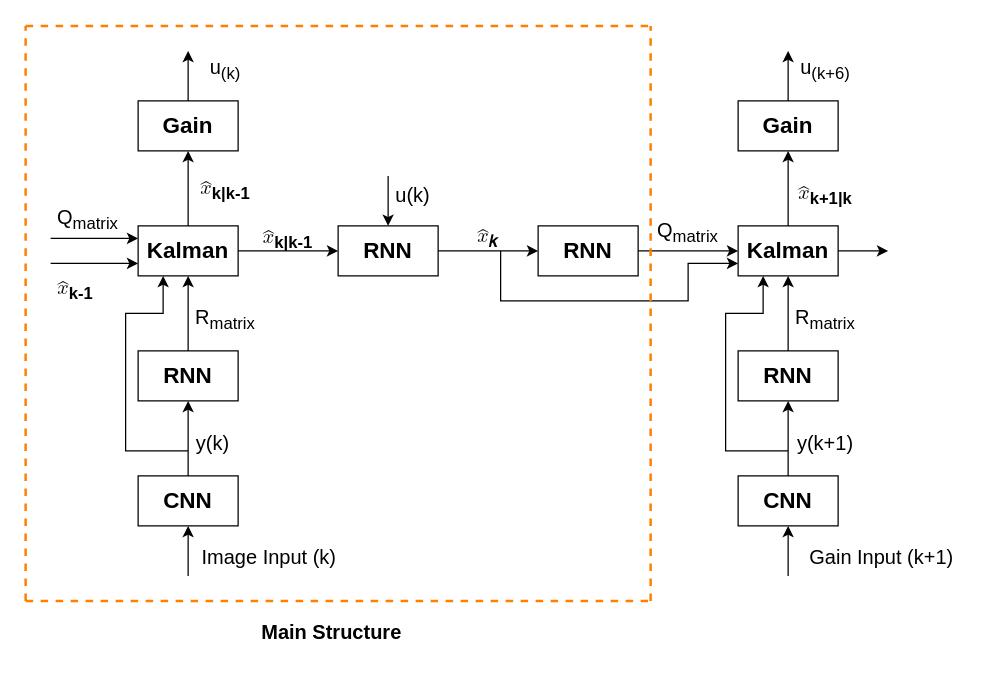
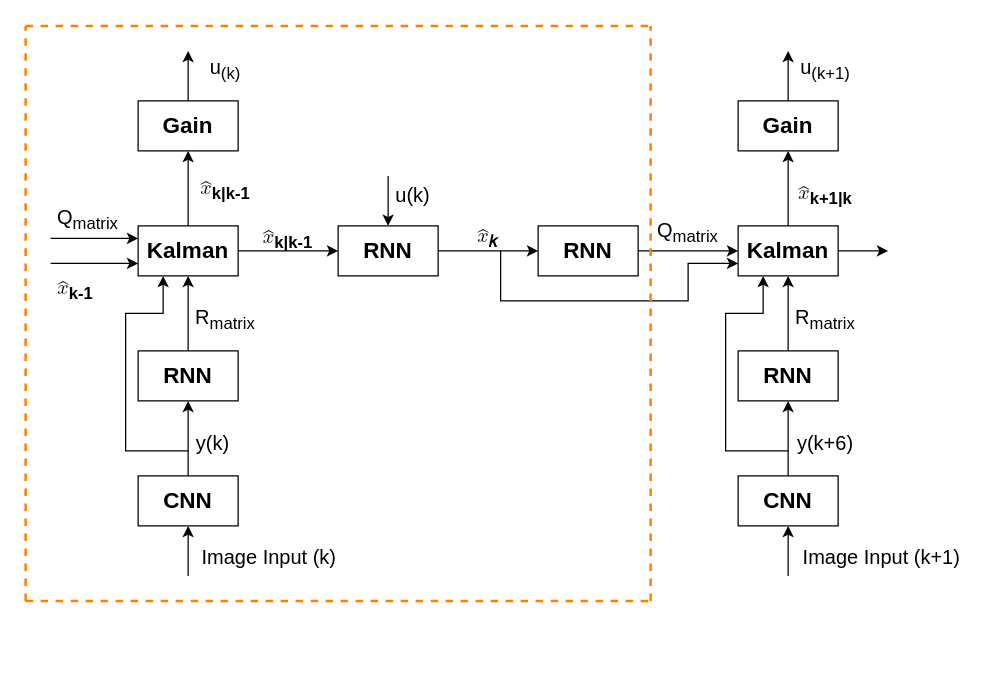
node "u(k+6)": label "u(k+6)" -> "u(k+1)"
node "y(k+1)": label "y(k+1)" -> "y(k+6)"
node "Gain Input (k+1)": label "Gain Input (k+1)" -> "Image Input (k+1)"
node "Main Structure": removed
